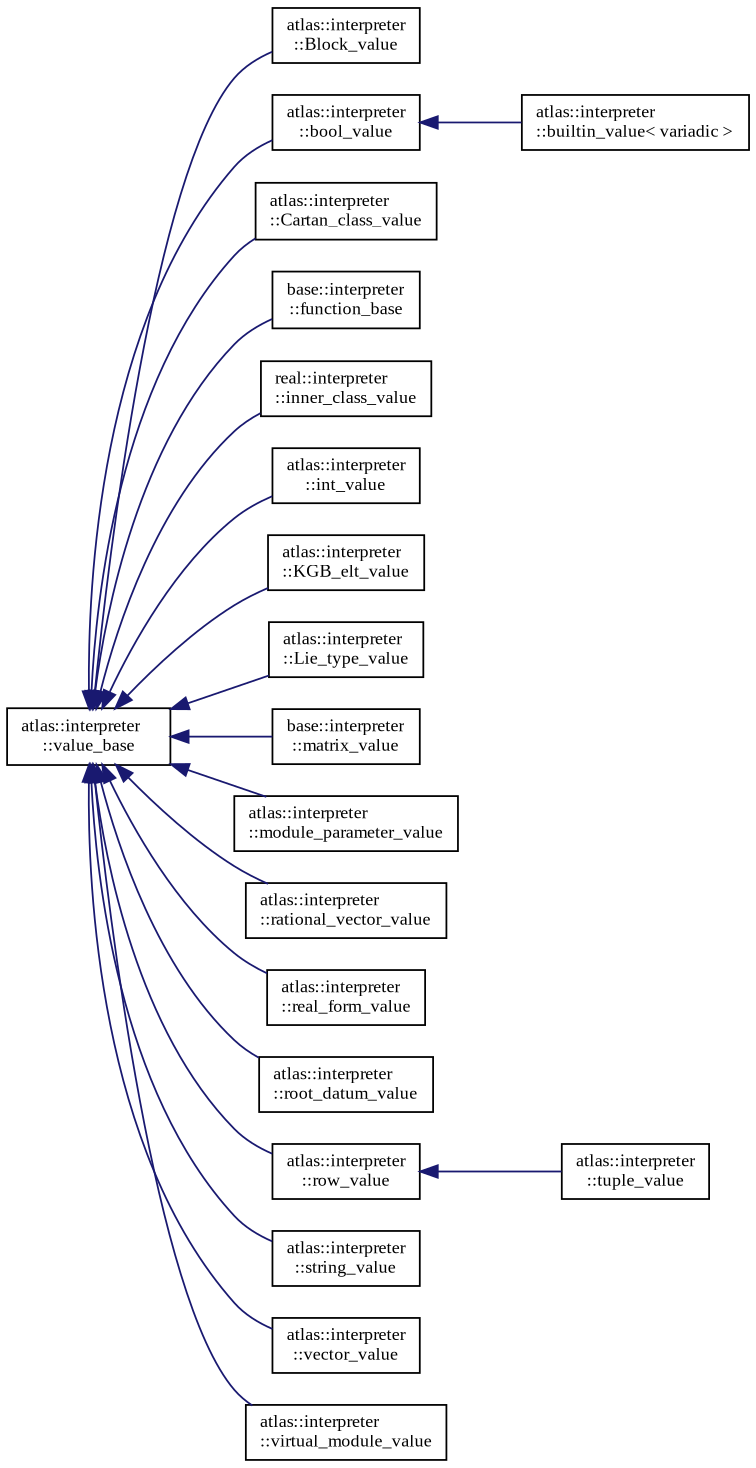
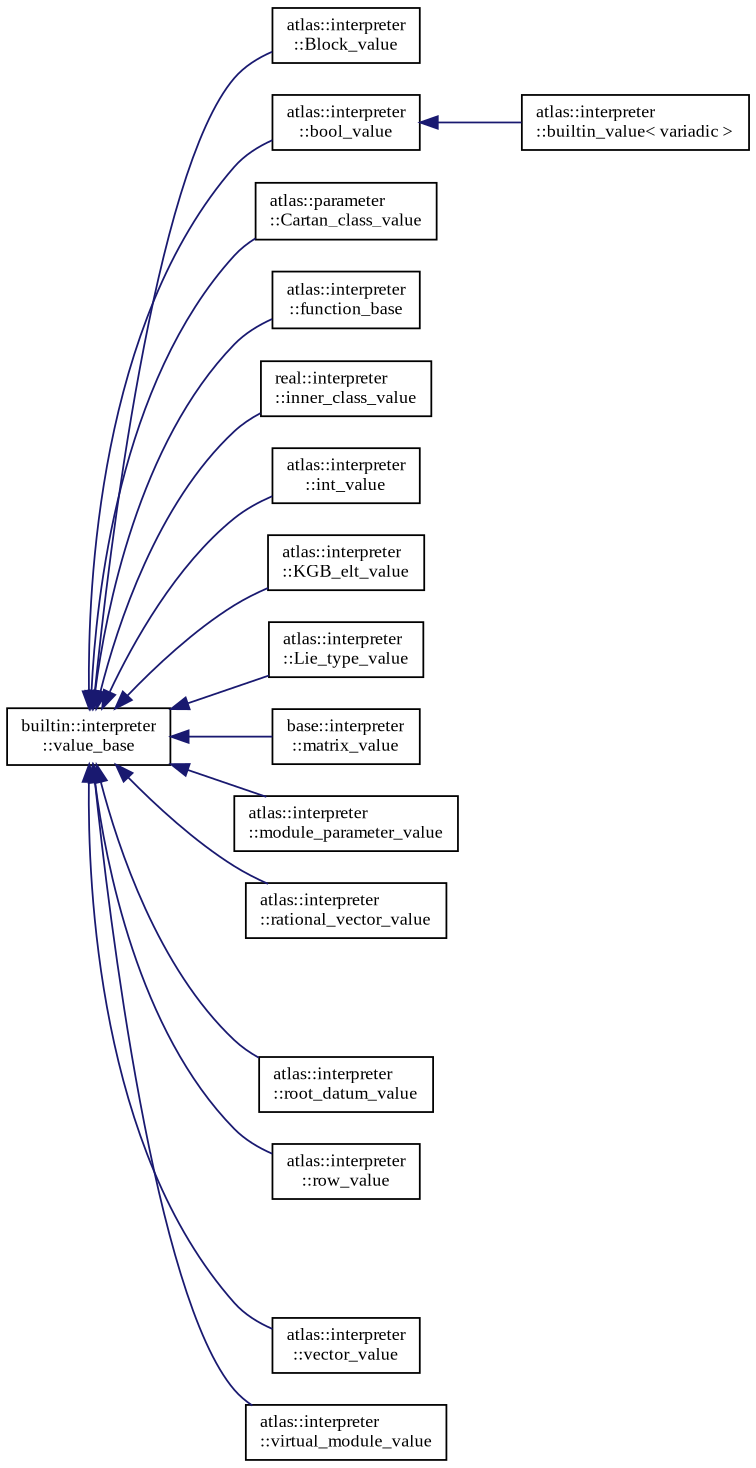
node "atlas::interpreter ::Cartan_class_value": label "atlas::interpreter ::Cartan_class_value" -> "atlas::parameter ::Cartan_class_value"
node "base::interpreter ::function_base": label "base::interpreter ::function_base" -> "atlas::interpreter ::function_base"
node "atlas::interpreter ::value_base": label "atlas::interpreter ::value_base" -> "builtin::interpreter ::value_base"
node "atlas::interpreter ::real_form_value": removed
node "atlas::interpreter ::tuple_value": removed
node "atlas::interpreter ::string_value": removed
